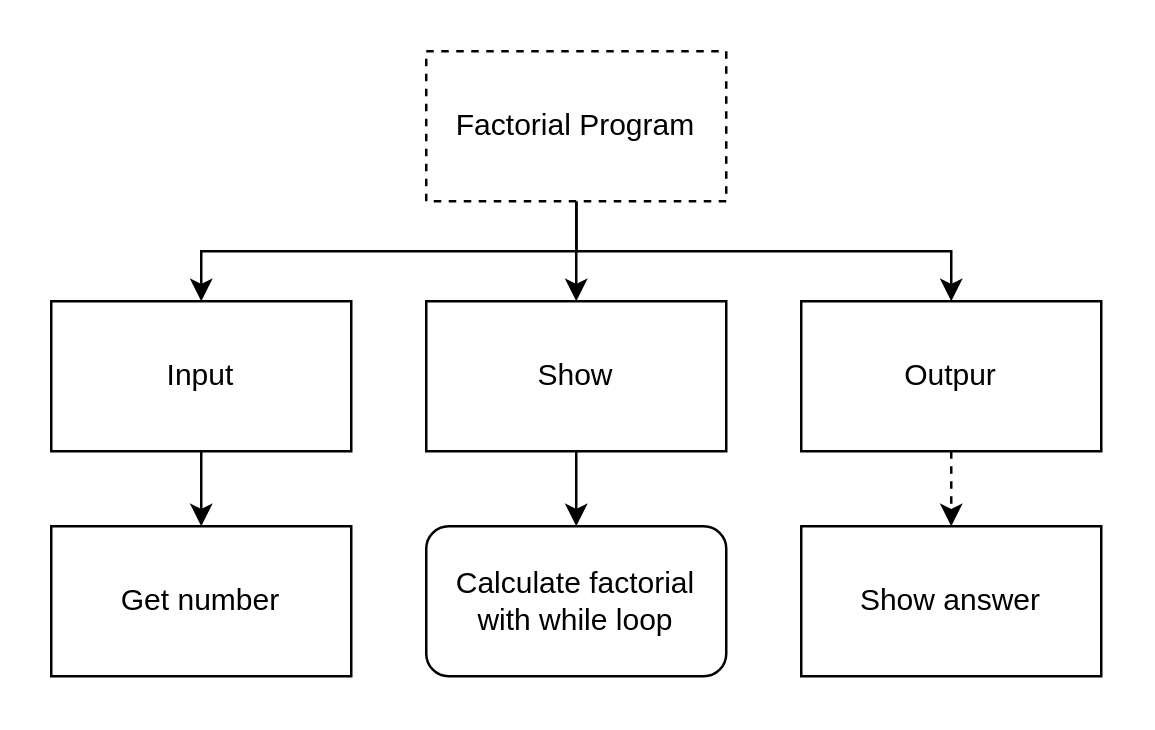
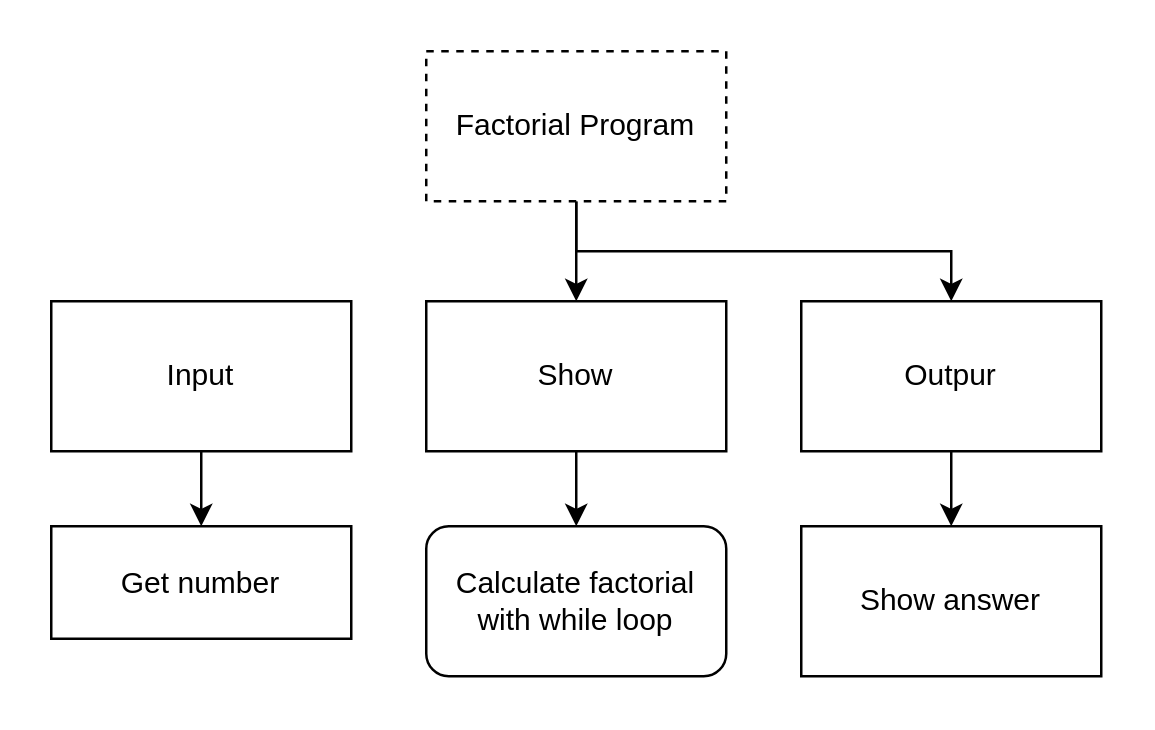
edge "Factorial Program" -> "Input": removed
edge "Outpur" -> "Show answer": style dashed -> solid
node "Get number": size 300x150 -> 300x113
